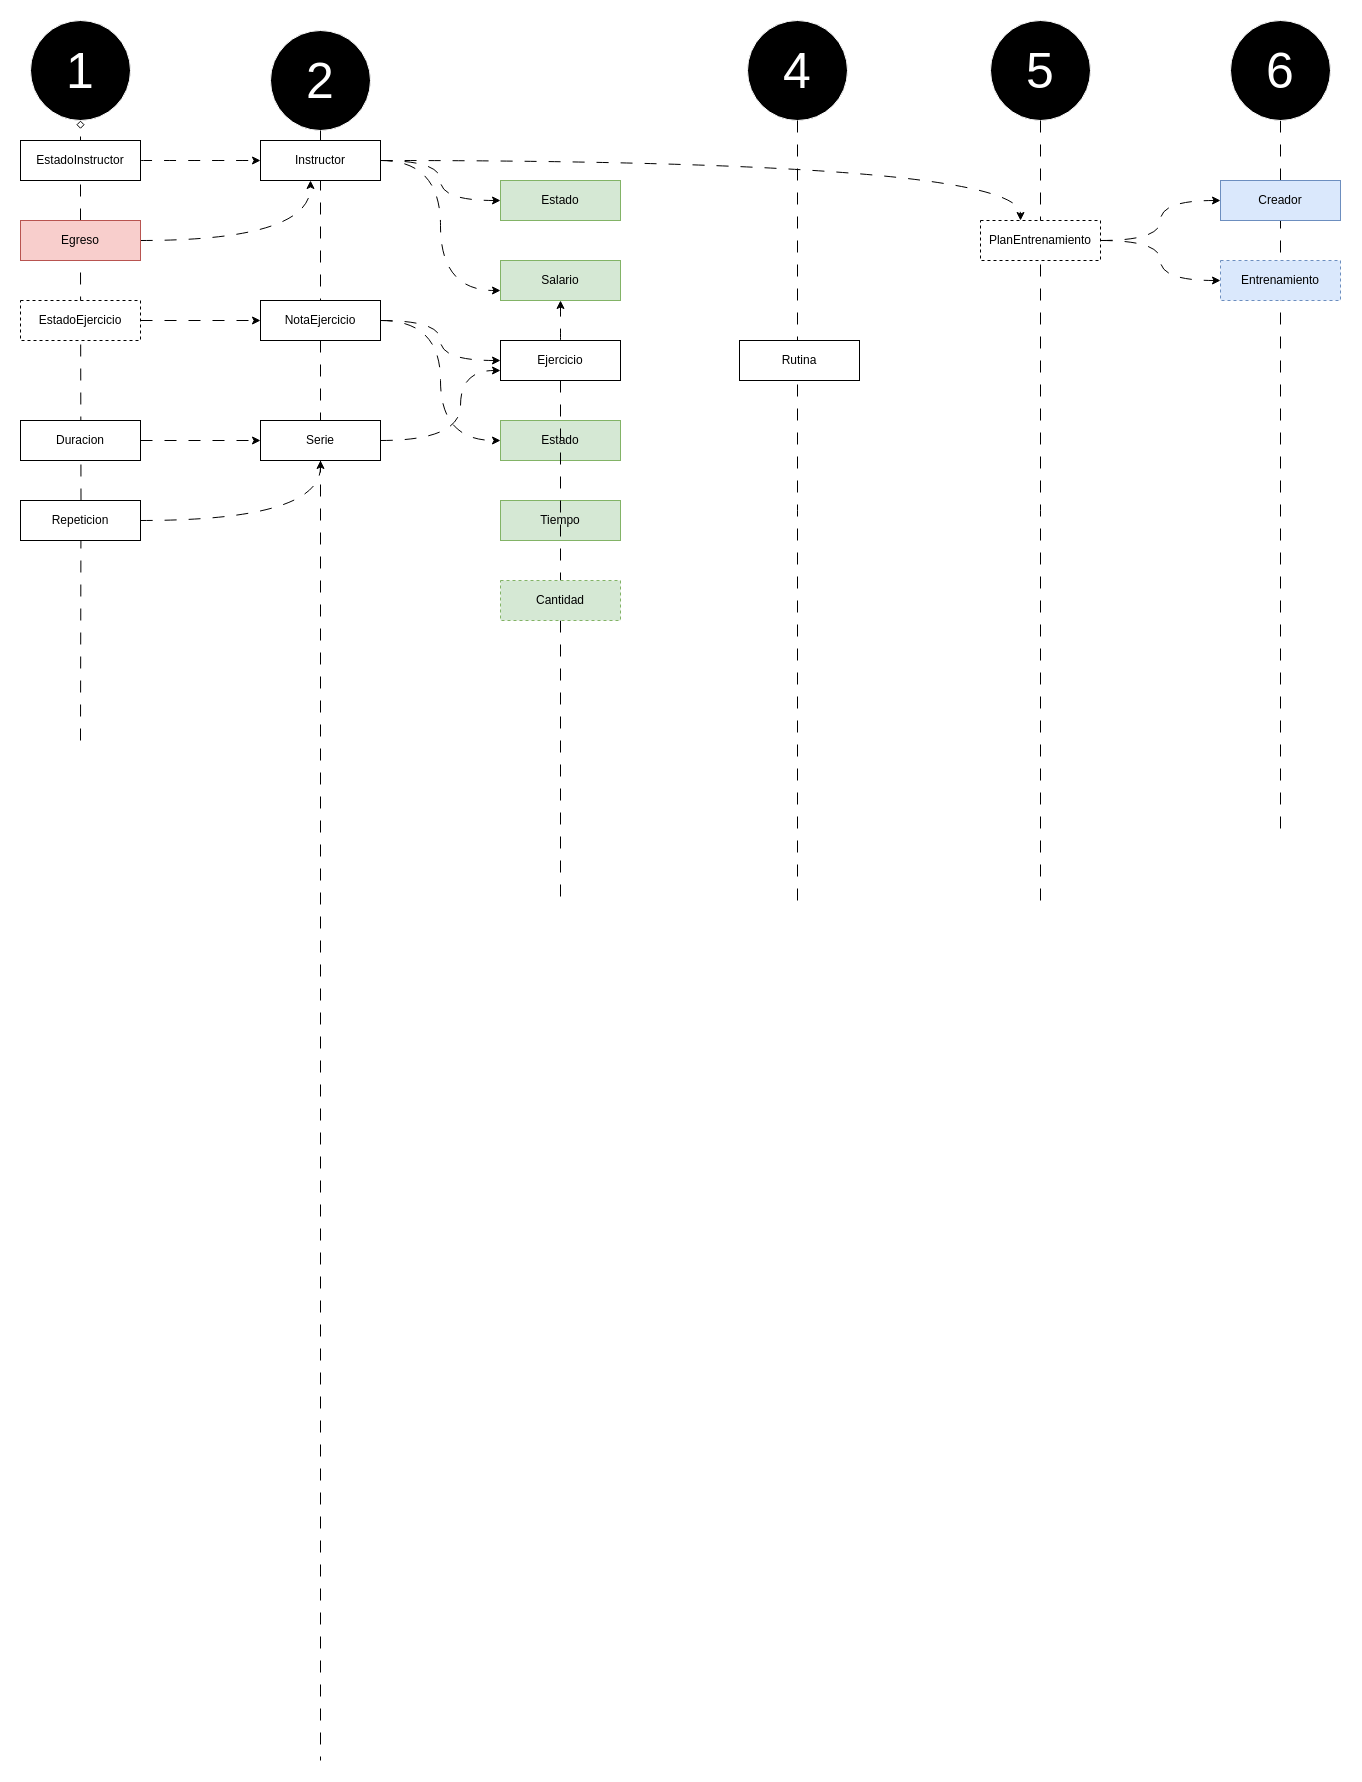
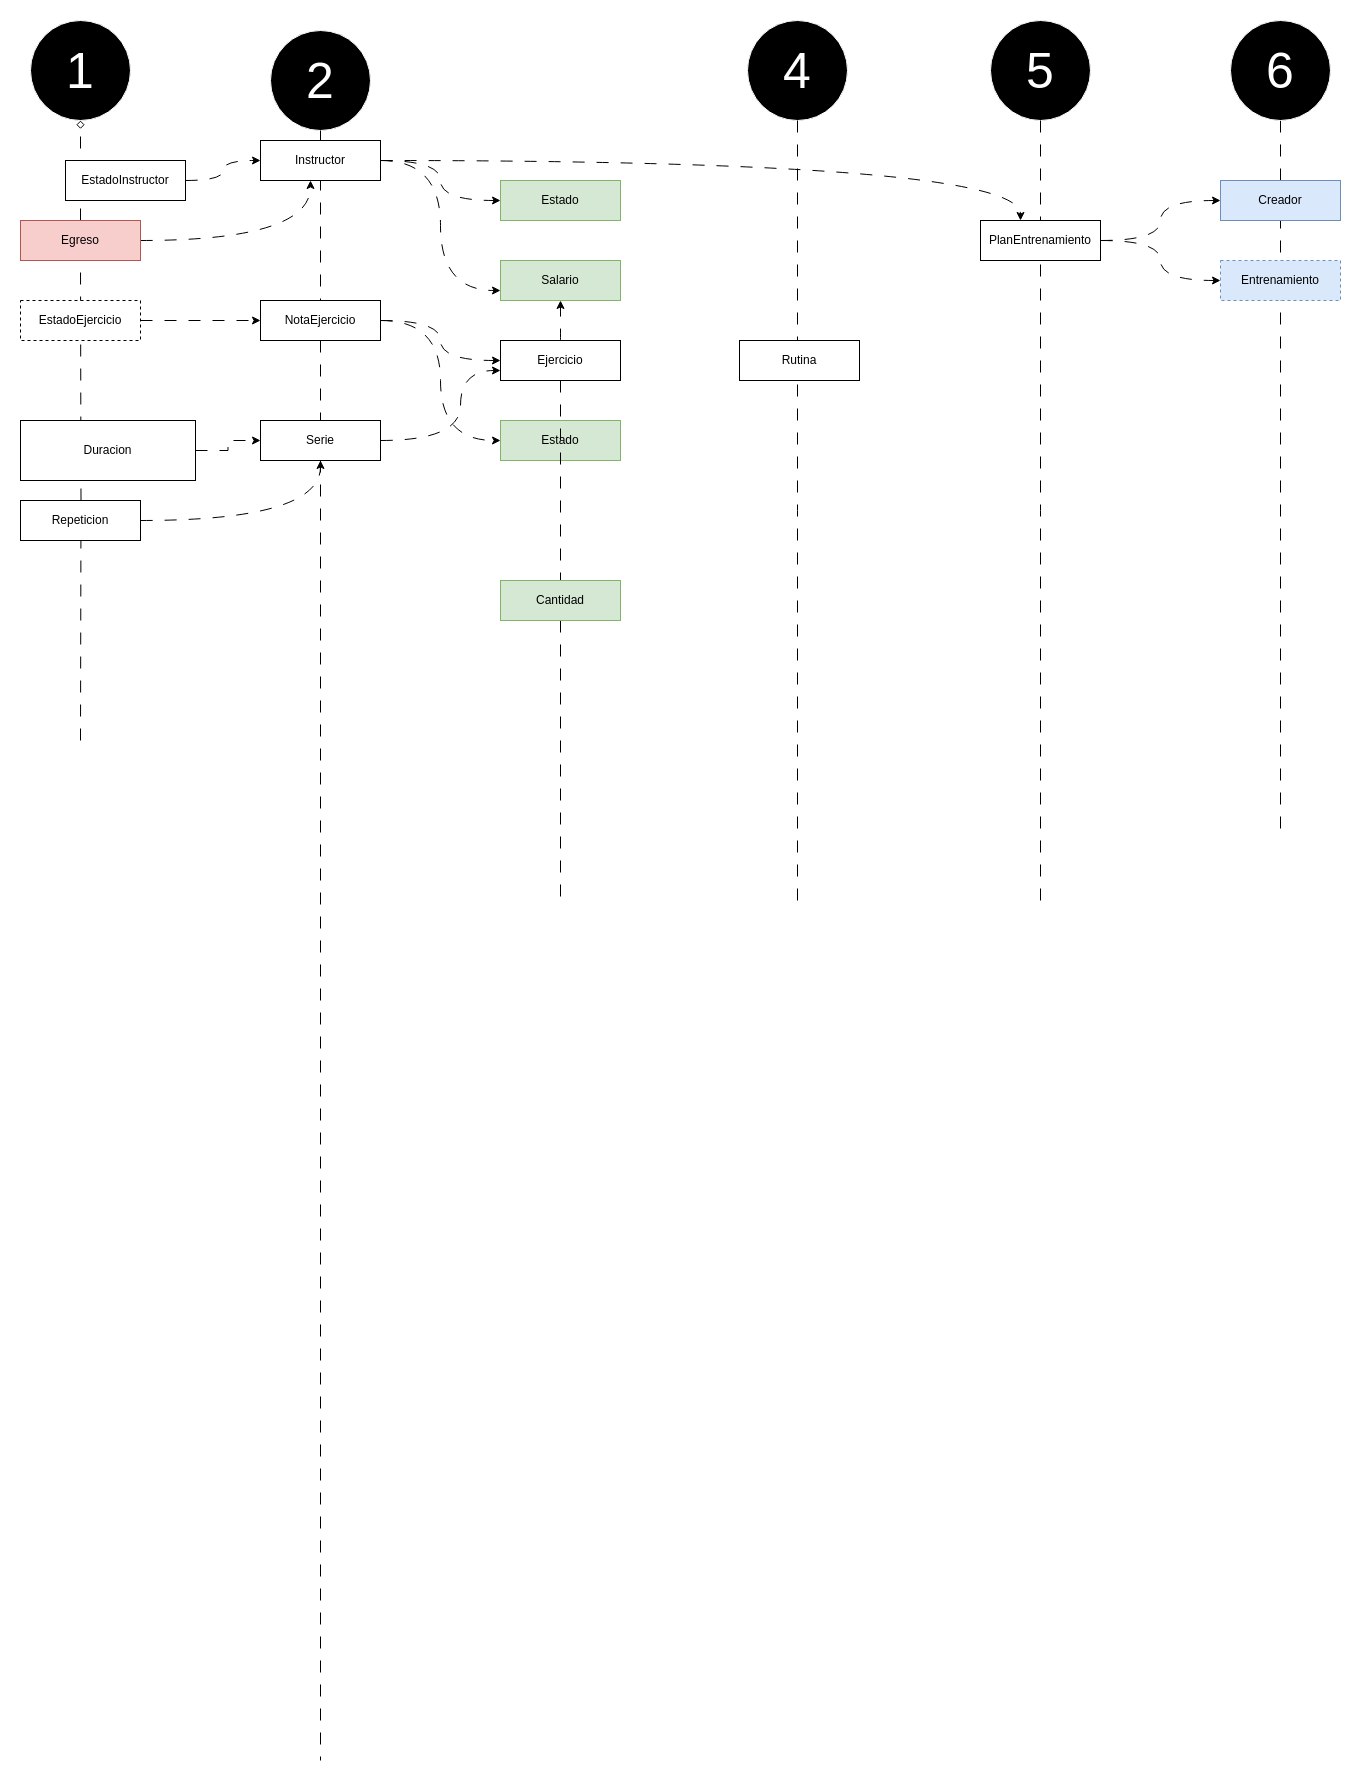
node "EstadoInstructor": moved (81, 161) -> (126, 181)
node "PlanEntrenamiento": style dashed -> solid
node "Duracion": size 120x40 -> 175x60
node "Tiempo": removed
node "Cantidad": style dashed -> solid
